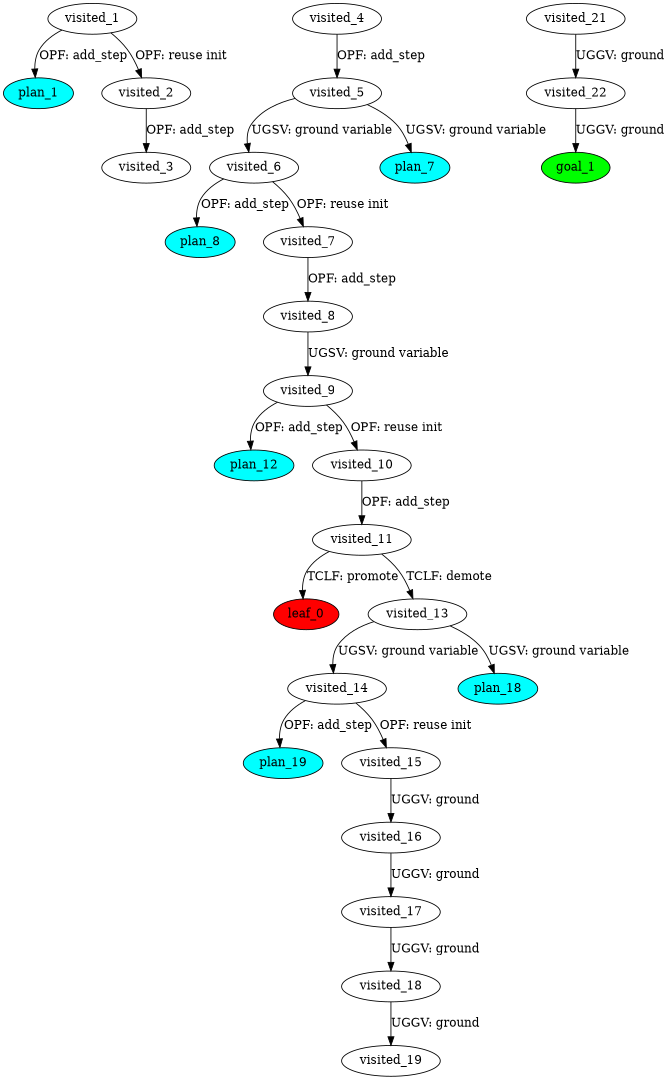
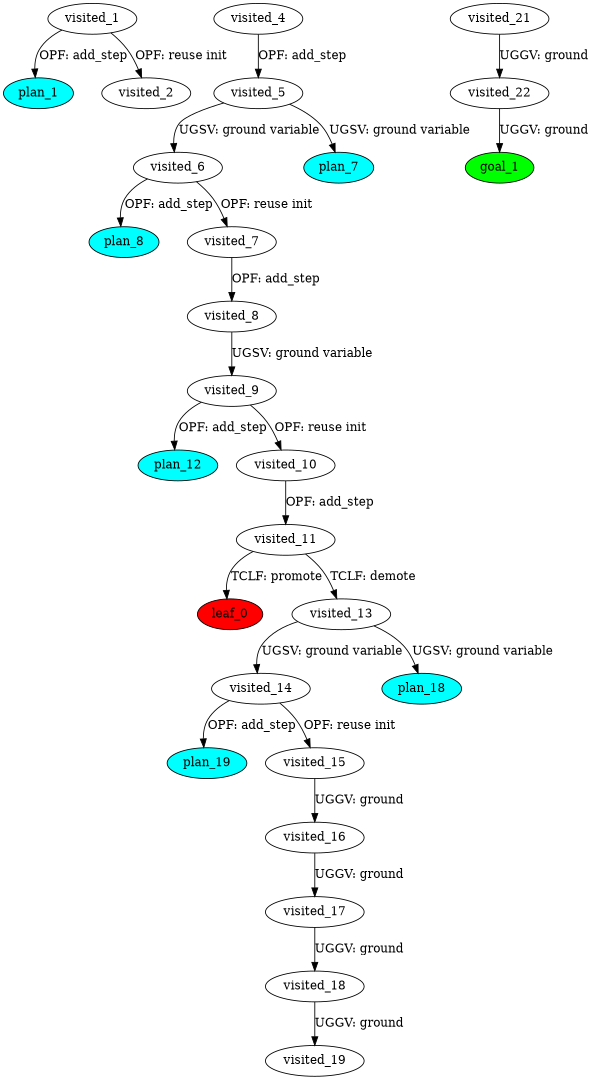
node "visited_3": removed
